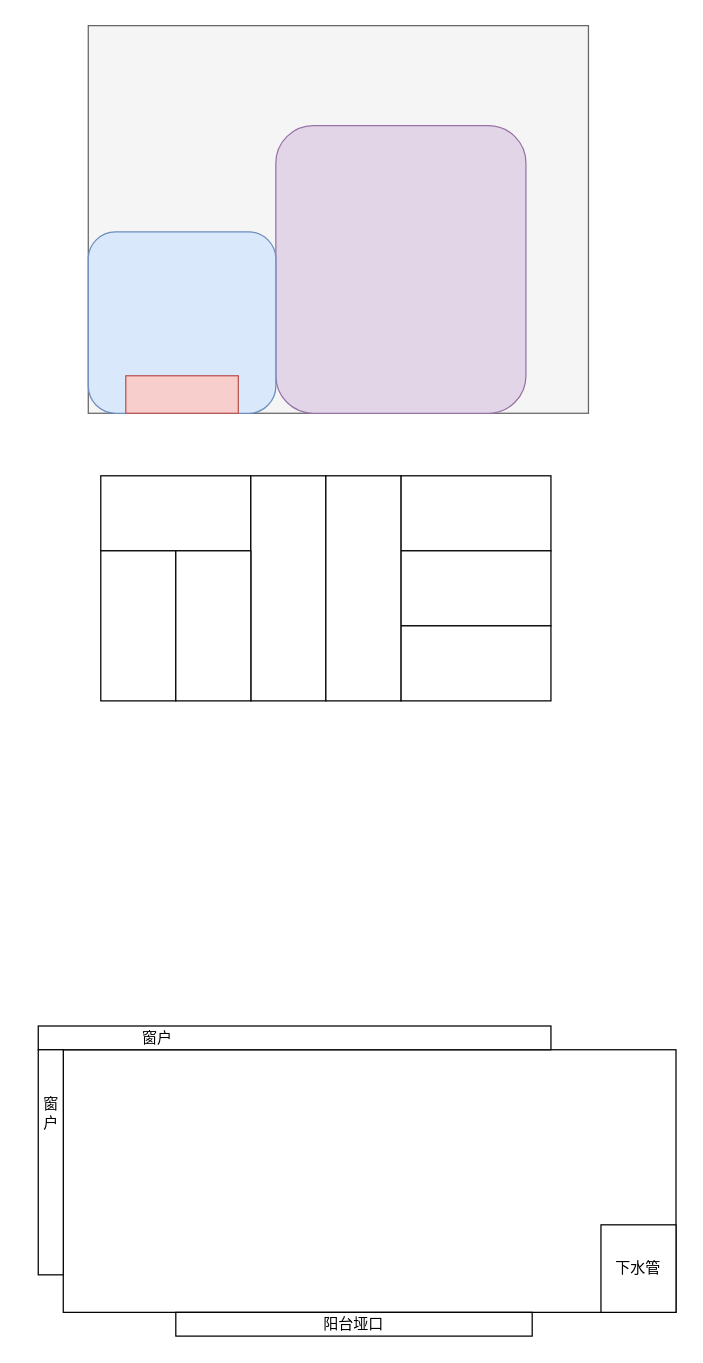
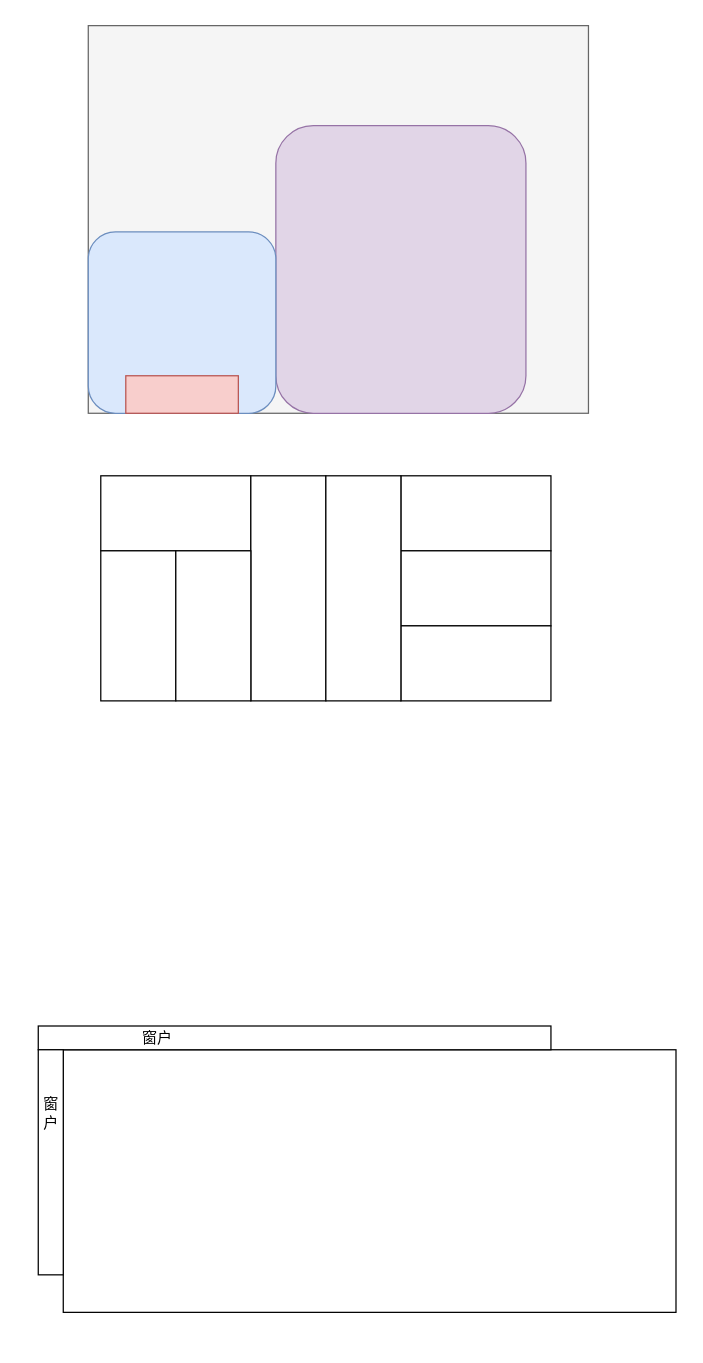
node "下水管": removed
node "阳台垭口": removed
